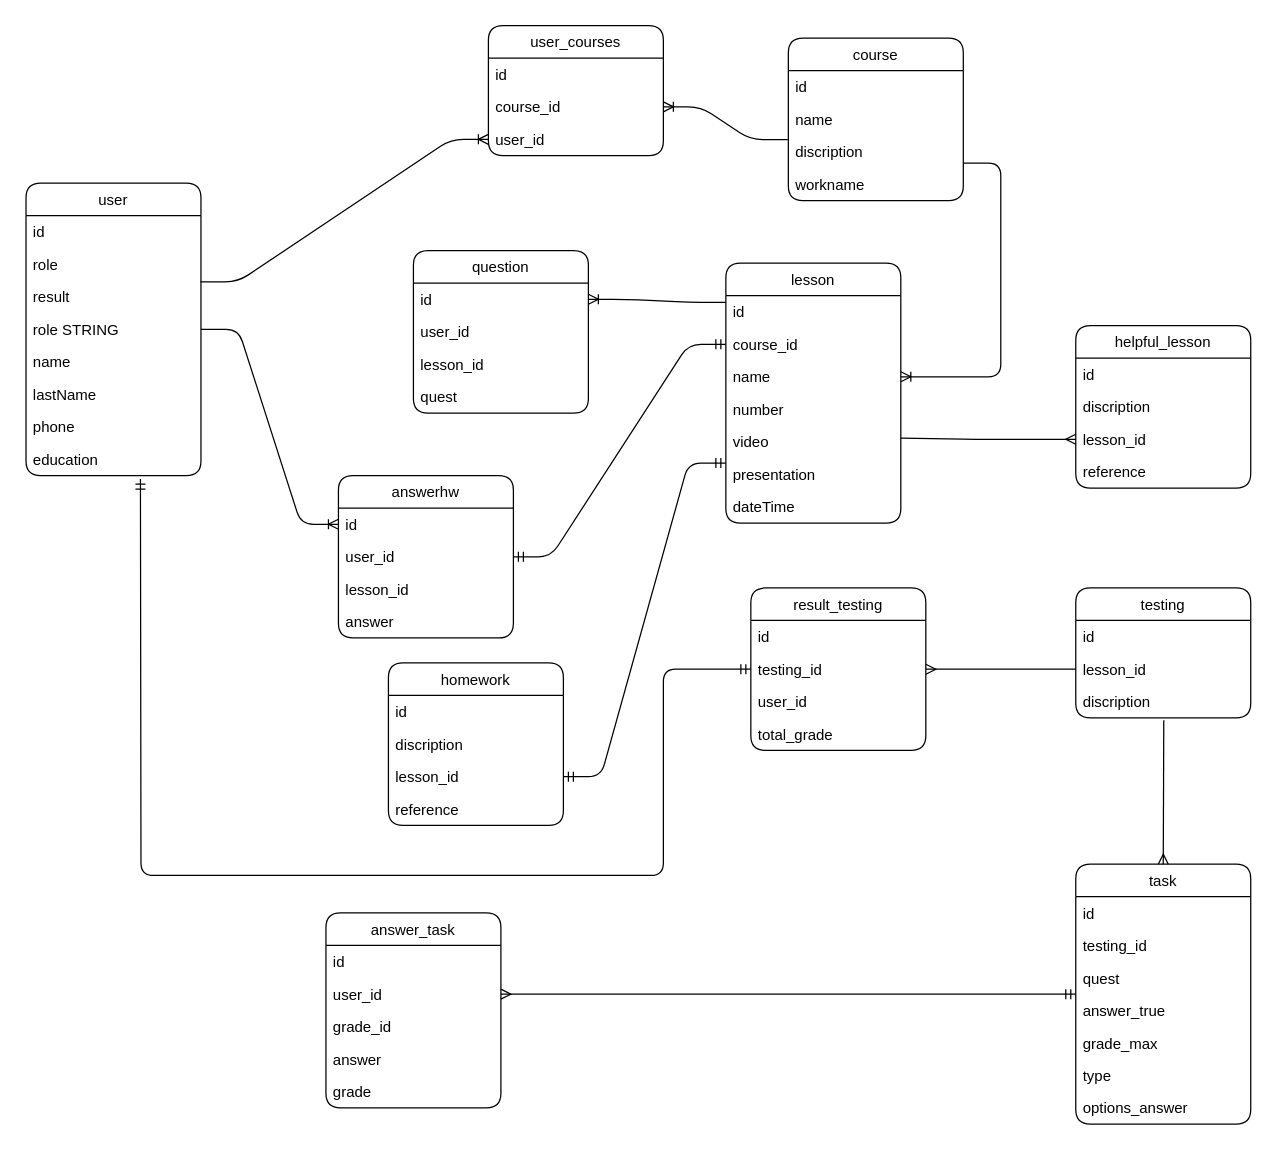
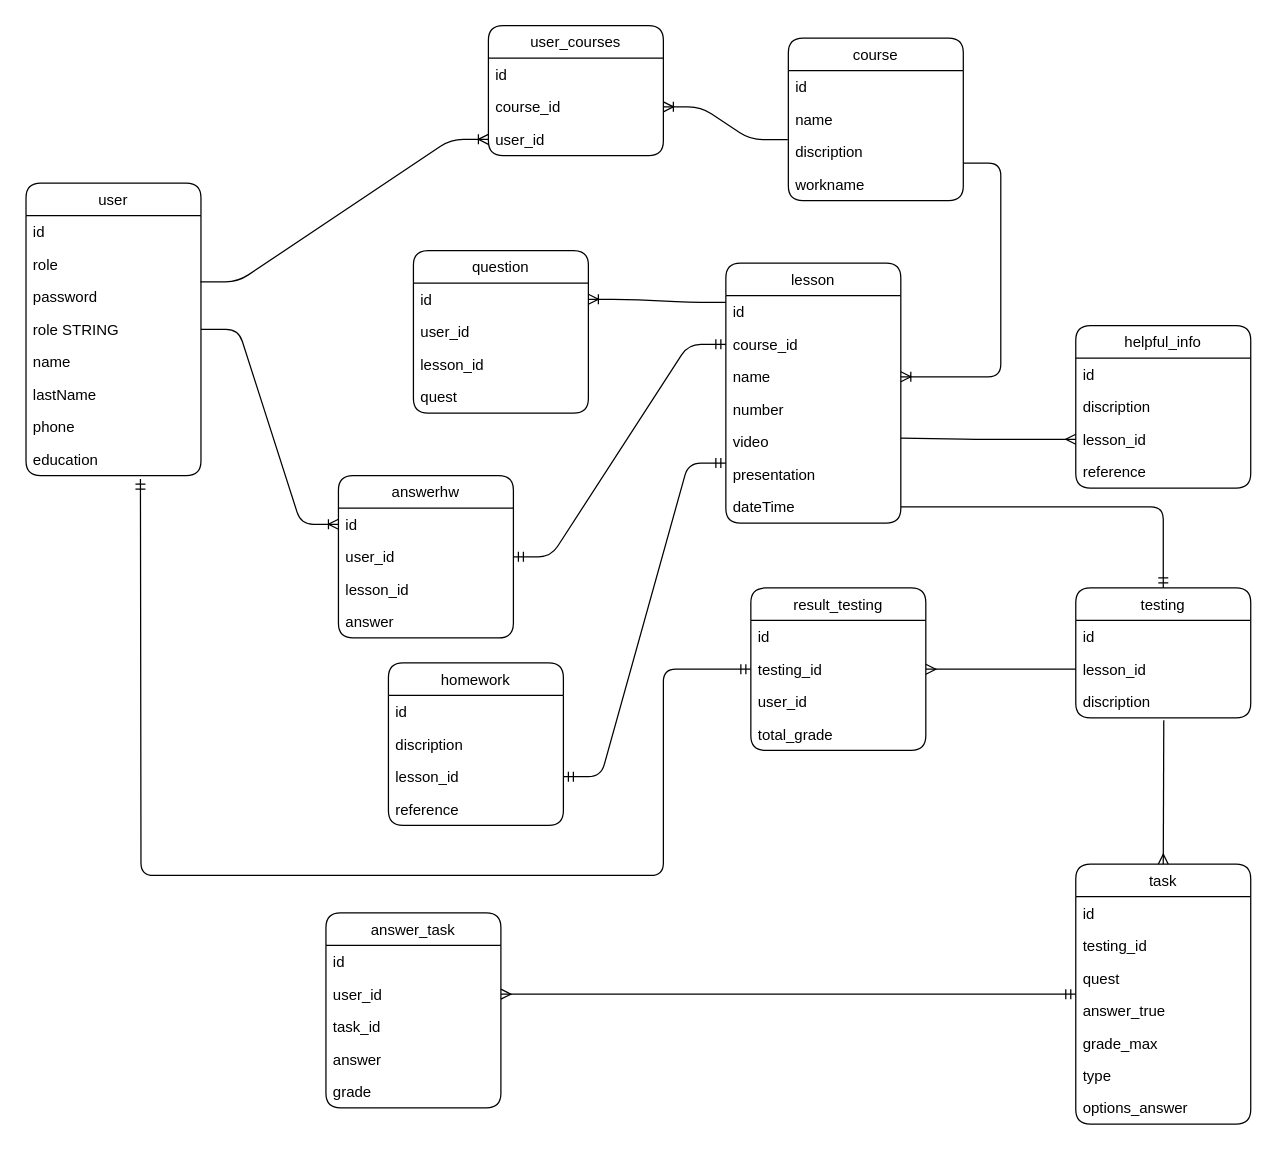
node "result": label "result" -> "password"
node "helpful_lesson": label "helpful_lesson" -> "helpful_info"
edge "dateTime" -> "testing": added
node "grade_id": label "grade_id" -> "task_id"
